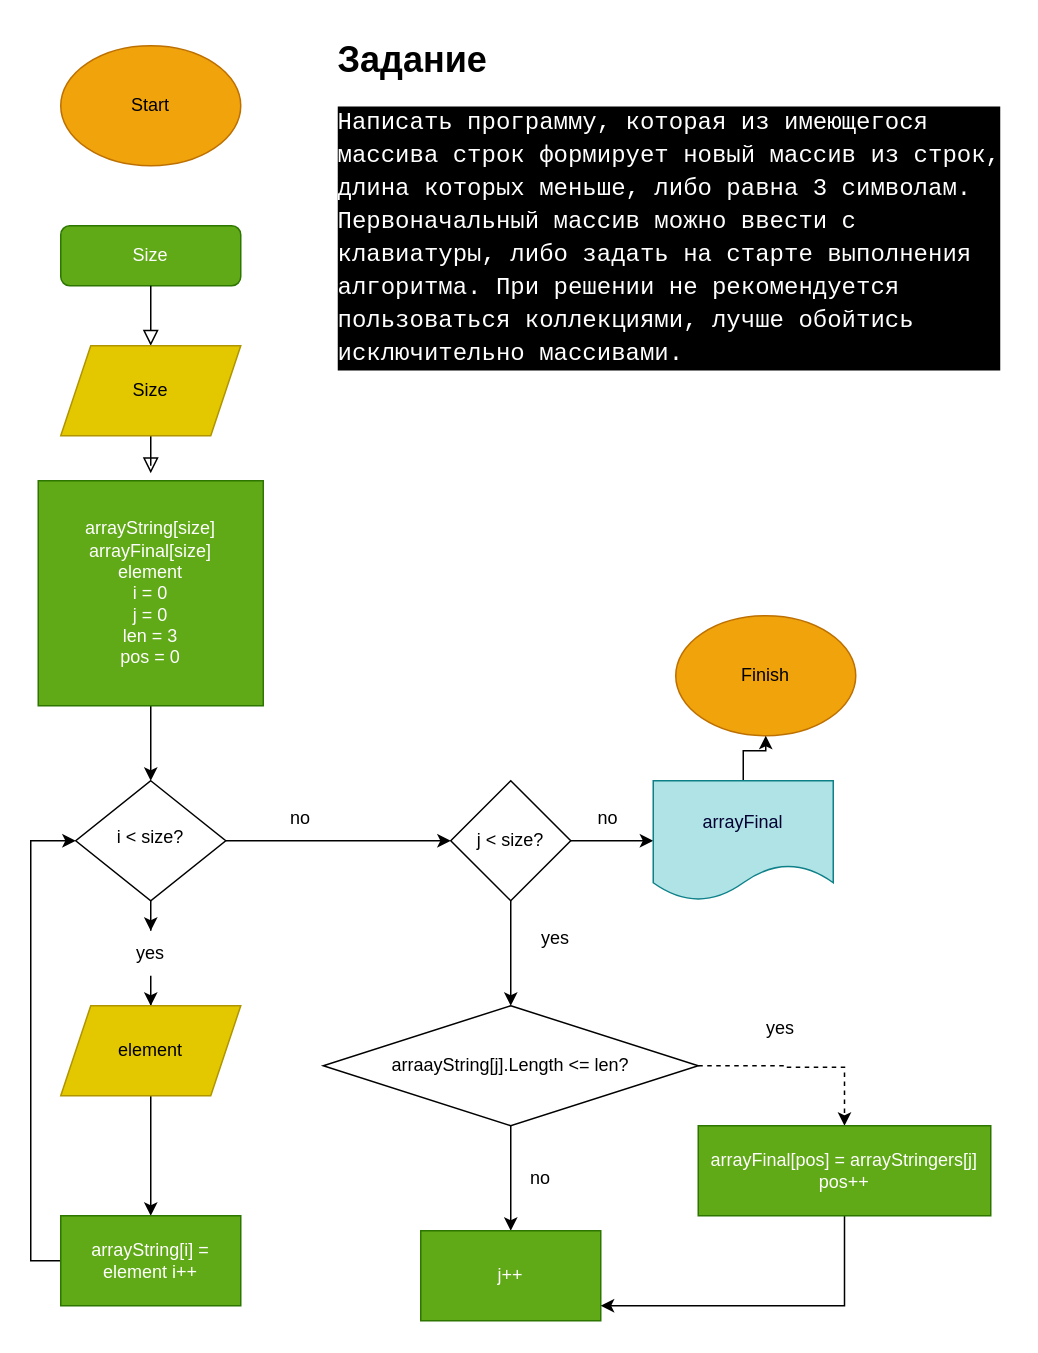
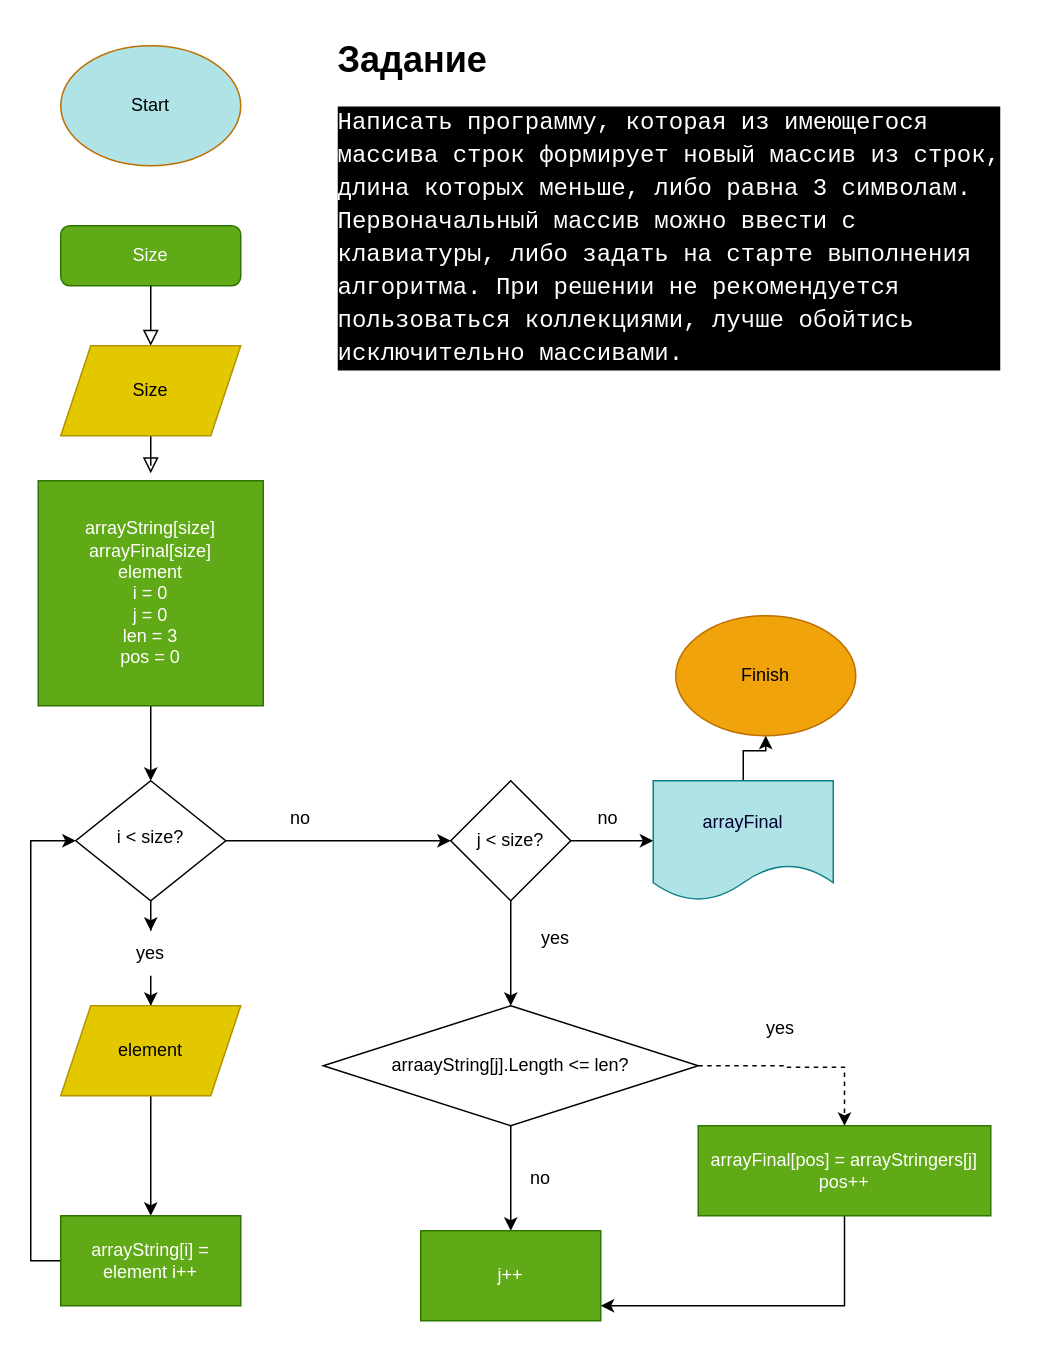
node "Start": fillcolor #f0a30a -> #b0e3e6
